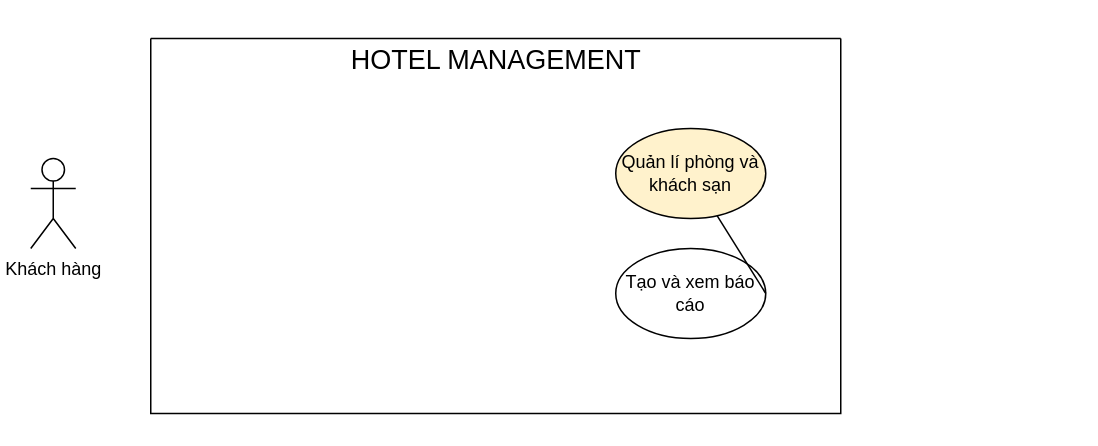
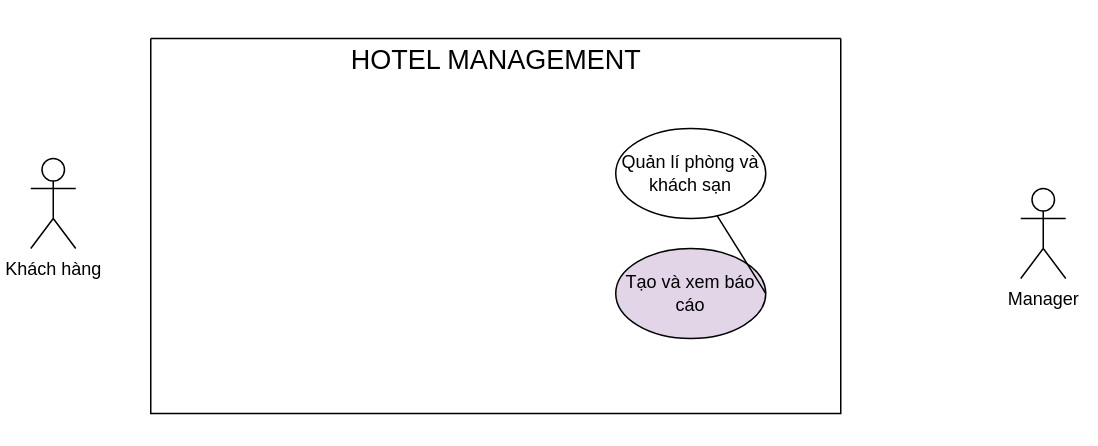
node "Quản lí phòng và khách sạn": fillcolor #fff2cc -> #ffffff
node "Manager": added
node "Tạo và xem báo cáo": fillcolor #ffffff -> #e1d5e7
